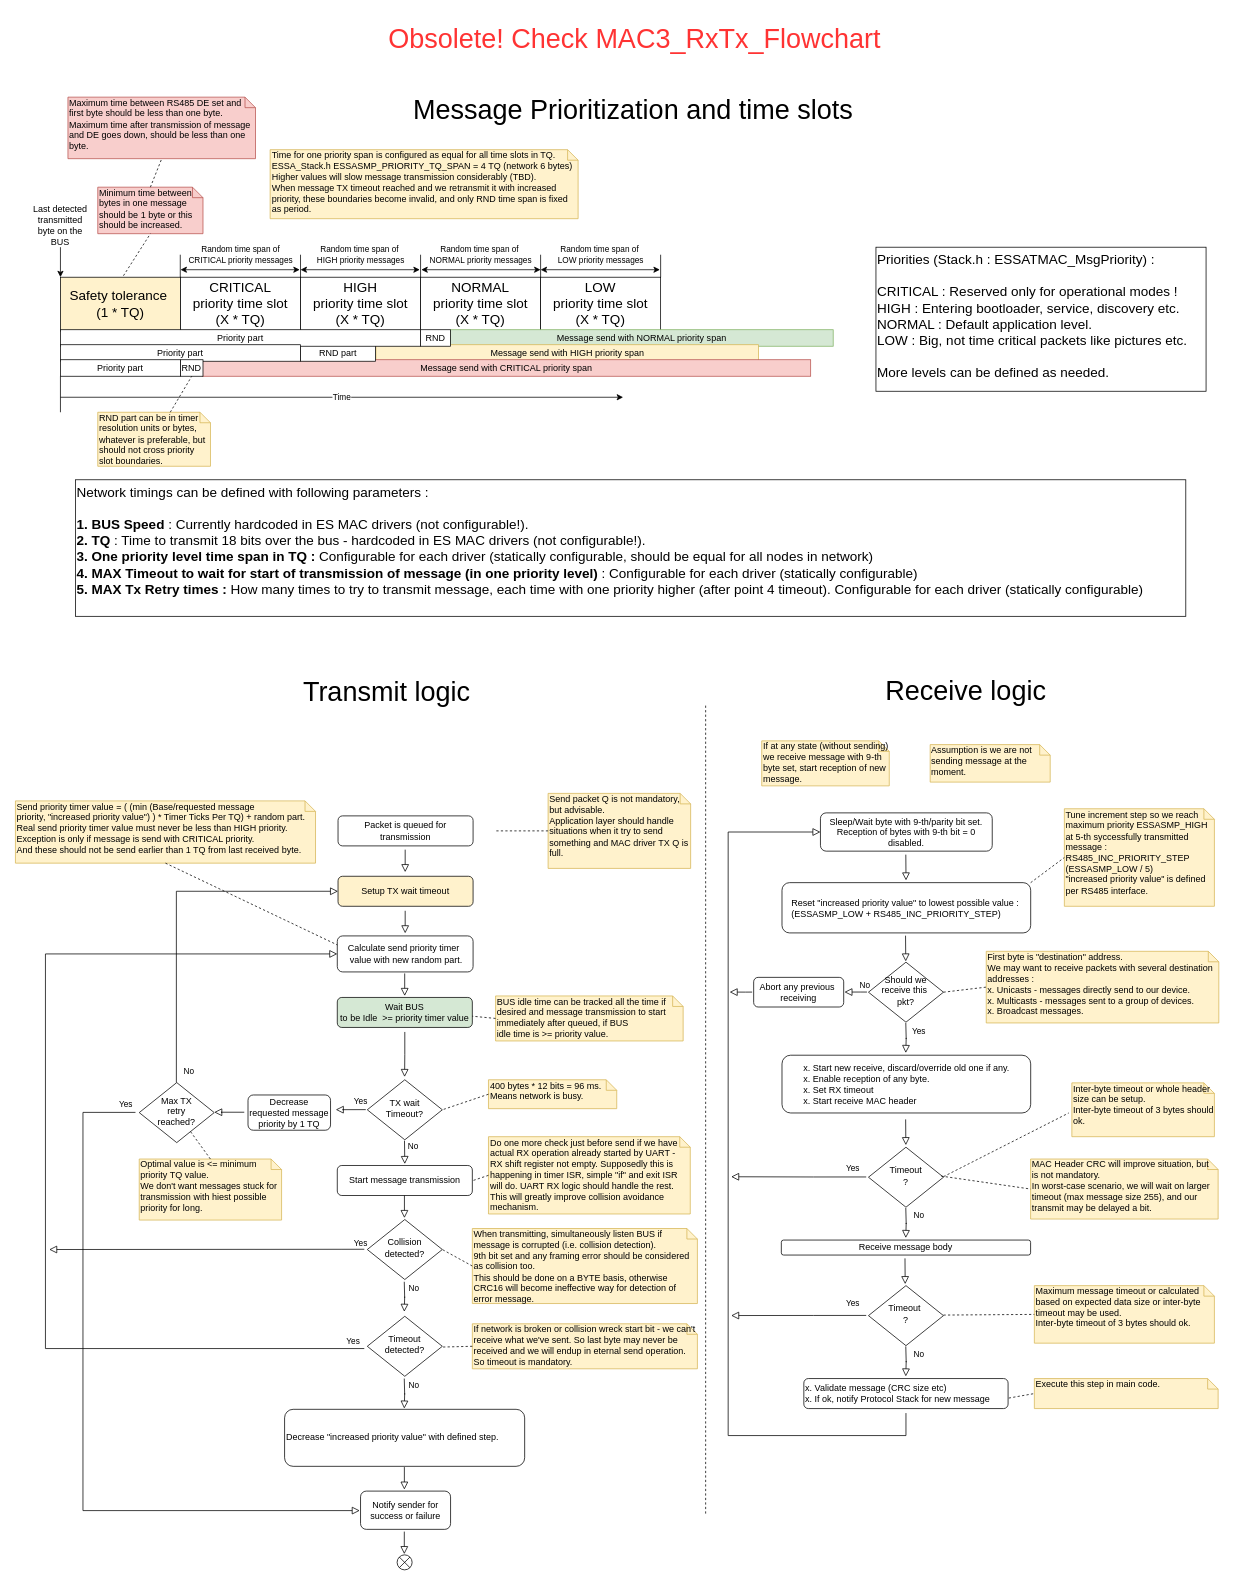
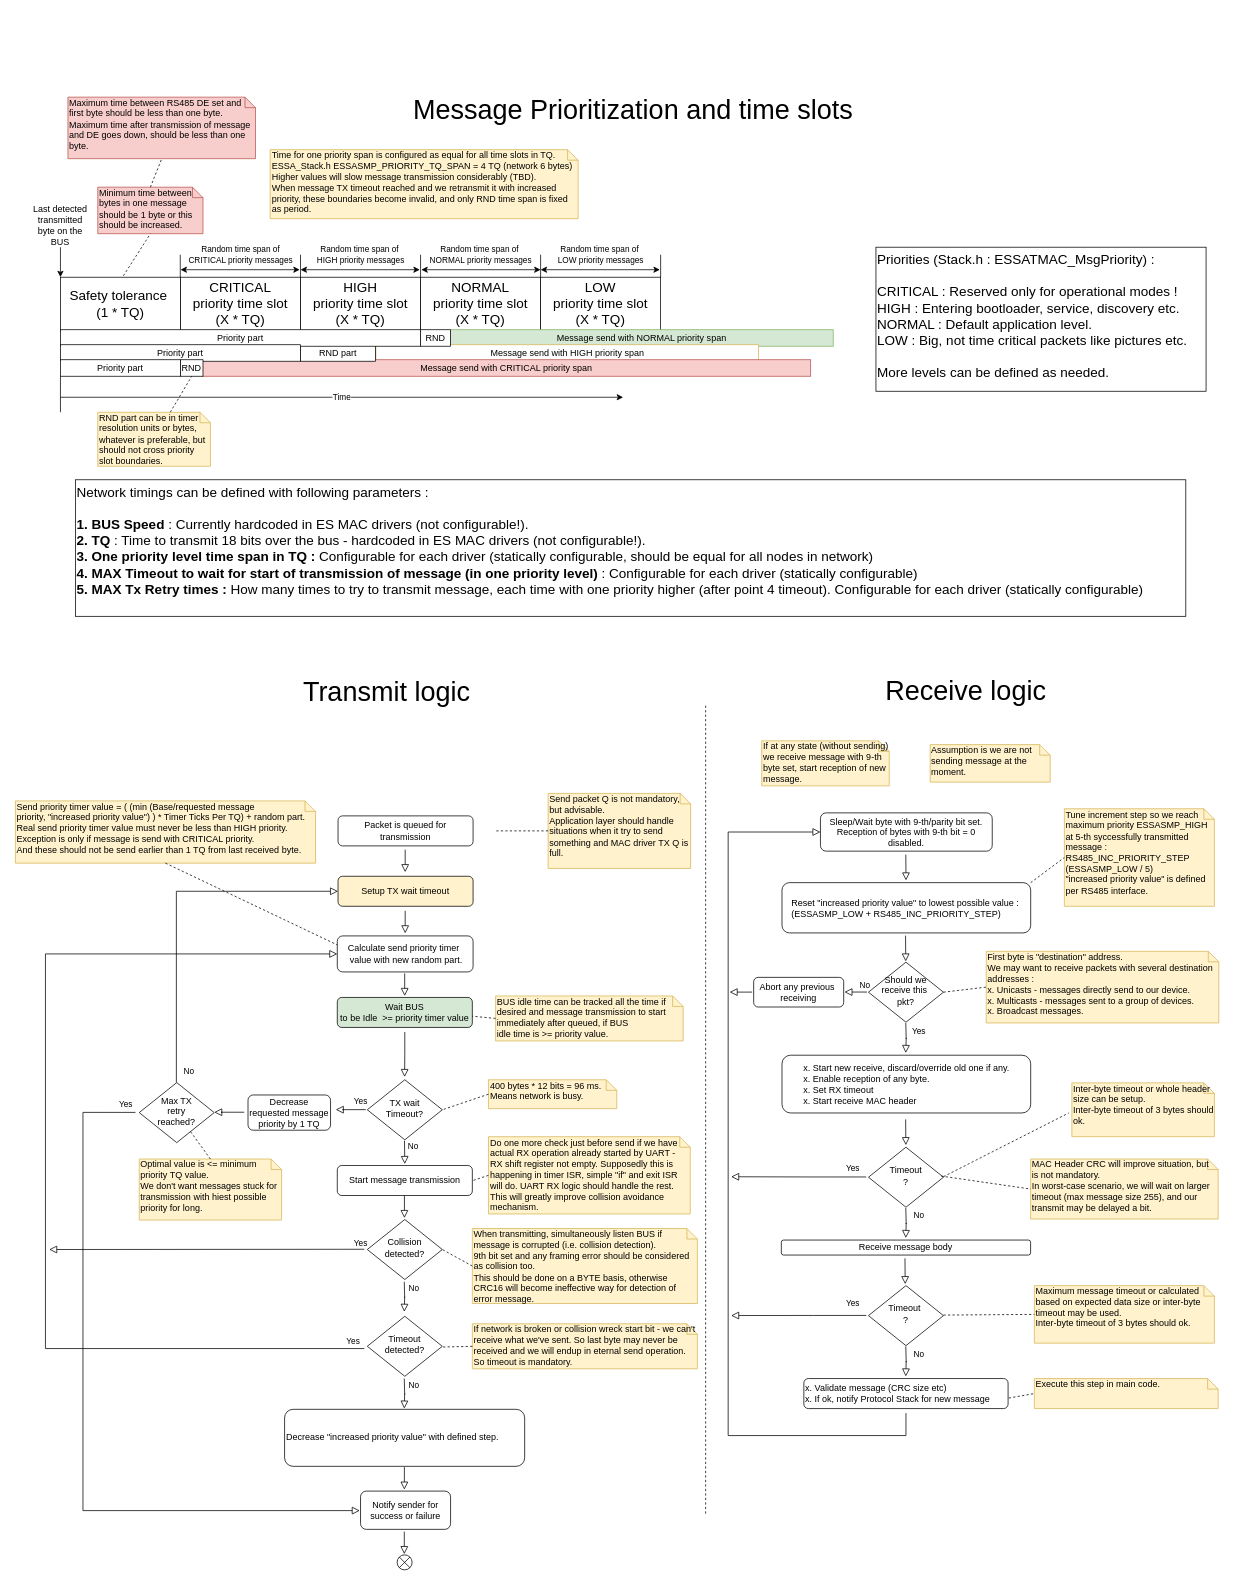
node "Obsolete! Check MAC3_RxTx_Flowchart": removed
node "Safety tolerance (1 * TQ)": fillcolor #fff2cc -> #ffffff
node "Message send with HIGH priority span": fillcolor #fff2cc -> #ffffff
